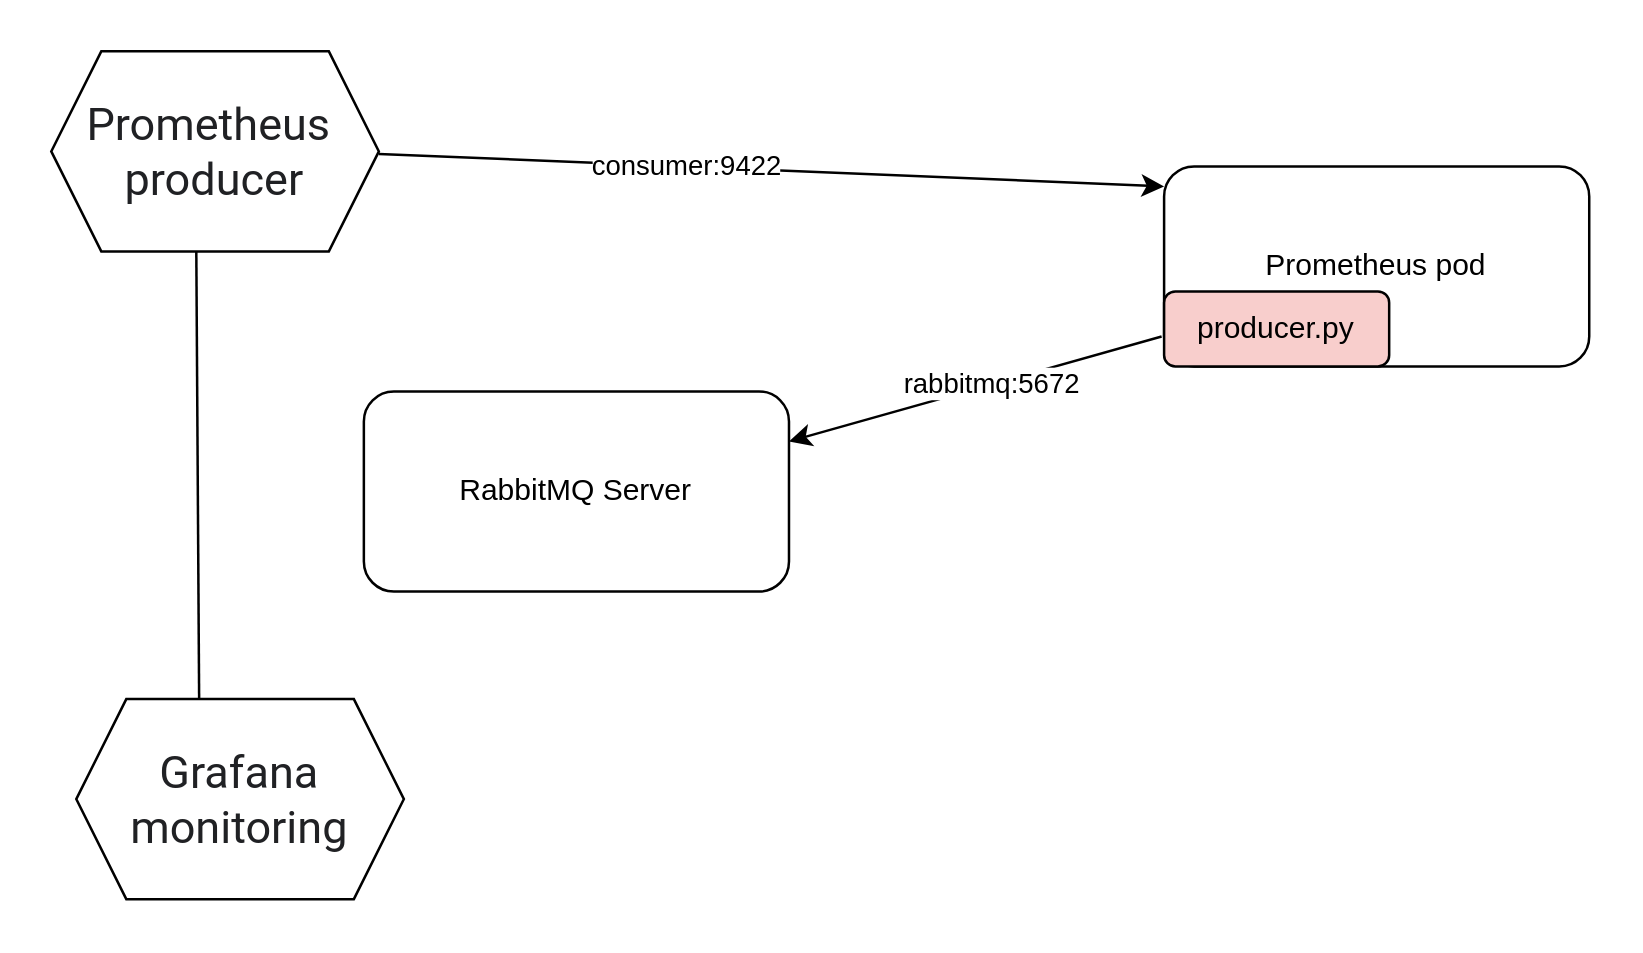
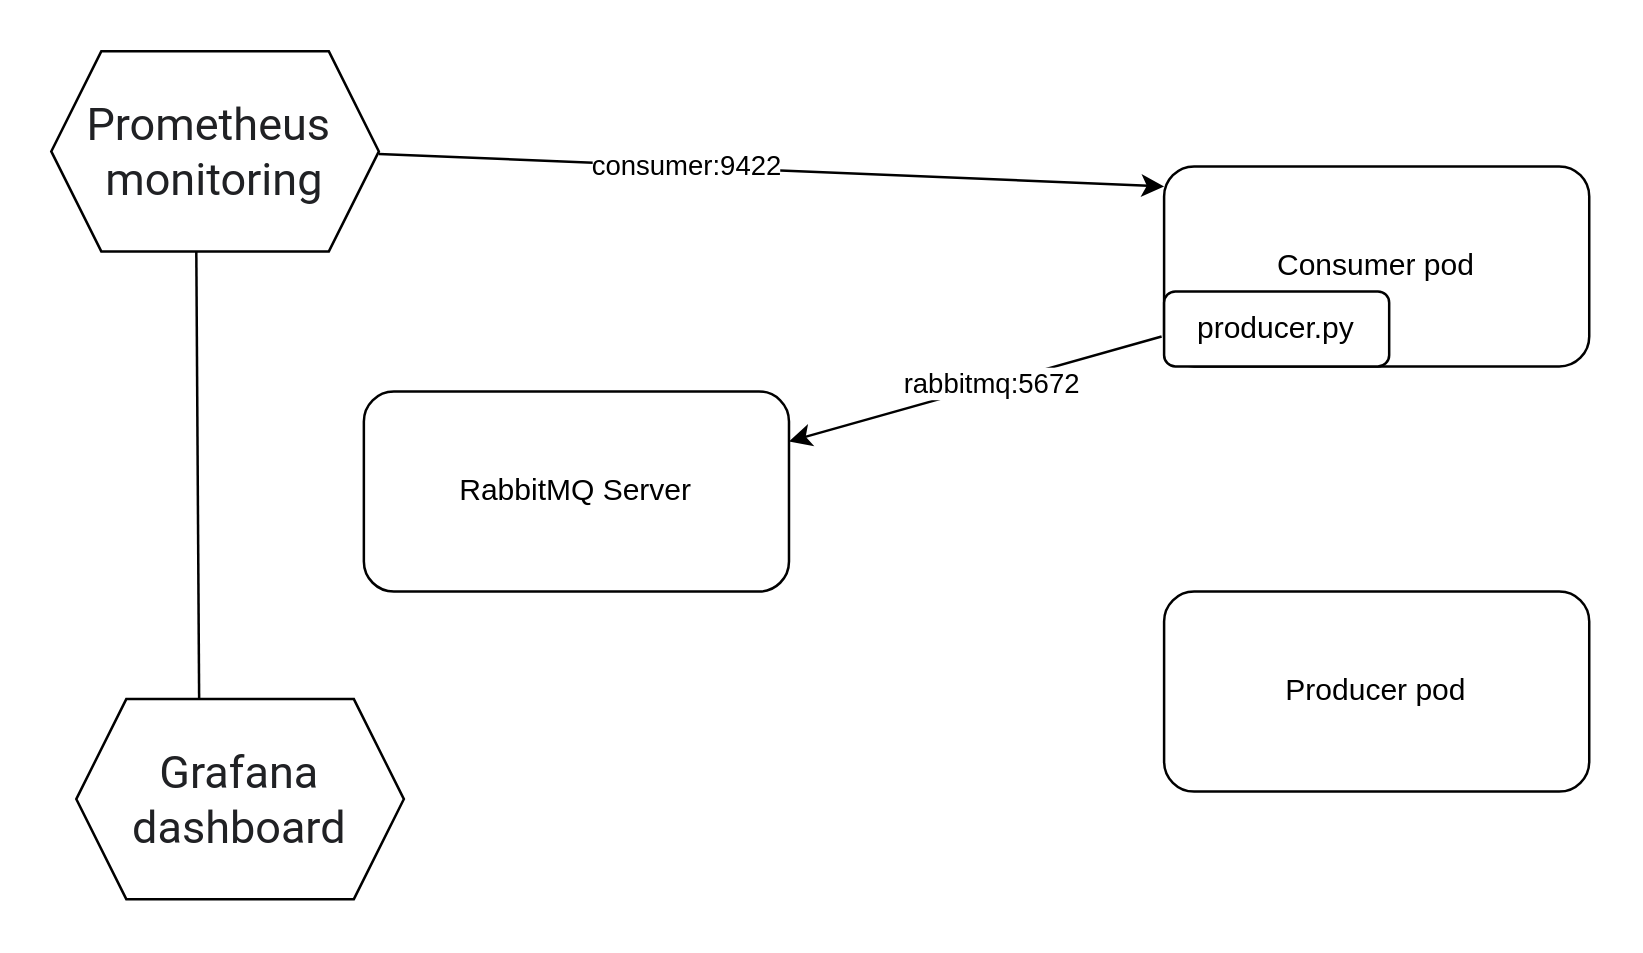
node "Prometheus producer": label "Prometheus producer" -> "Prometheus monitoring"
node "Prometheus pod": label "Prometheus pod" -> "Consumer pod"
node "producer.py": fillcolor #f8cecc -> #ffffff
node "Producer pod": added
node "Grafana monitoring": label "Grafana monitoring" -> "Grafana dashboard"
